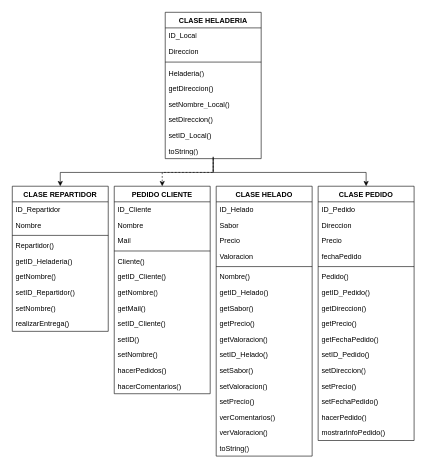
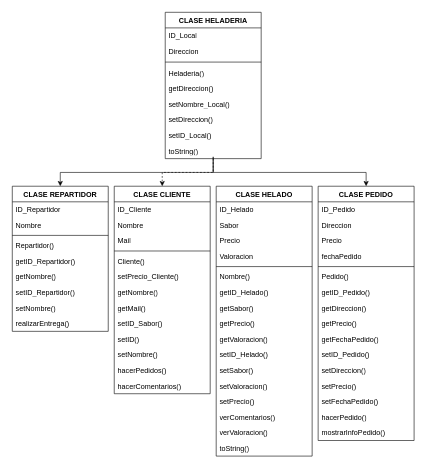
node "PEDIDO CLIENTE": label "PEDIDO CLIENTE" -> "CLASE CLIENTE"
node "getID_Heladeria()": label "getID_Heladeria()" -> "getID_Repartidor()"
node "getID_Cliente()": label "getID_Cliente()" -> "setPrecio_Cliente()"
node "setID_Cliente()": label "setID_Cliente()" -> "setID_Sabor()"
